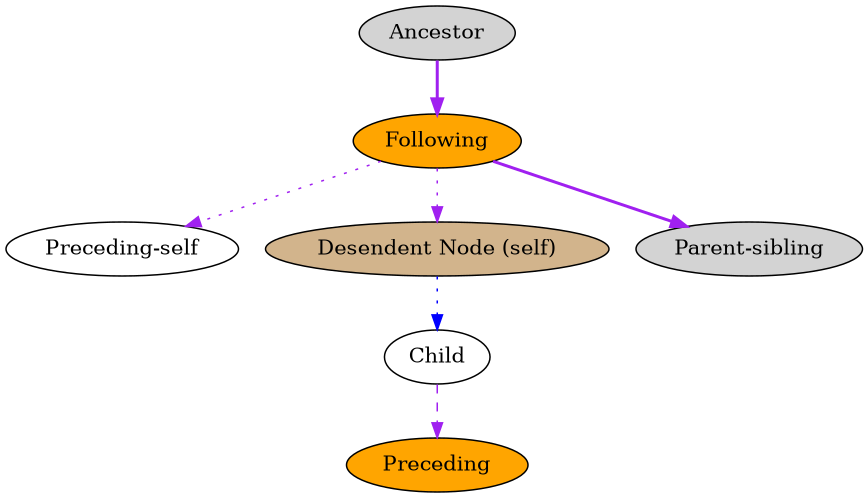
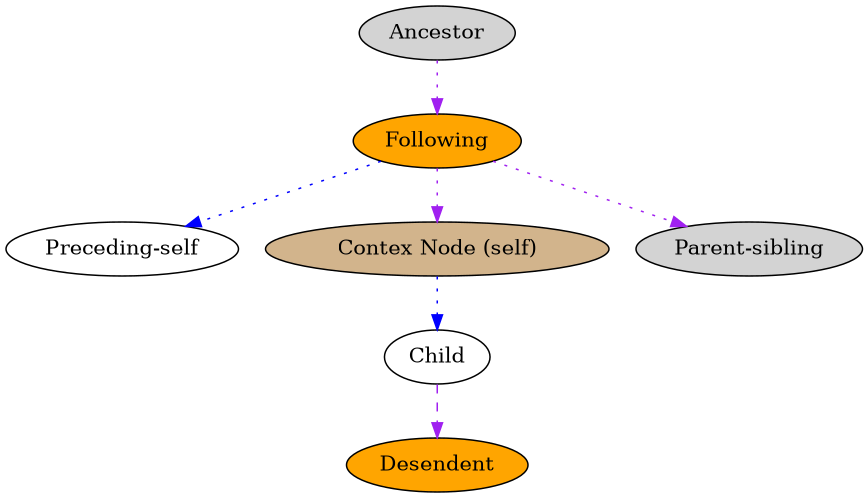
edge "Ancestor" -> "Following": style bold -> dotted
edge "Following" -> "Preceding-self": color purple -> blue
edge "Following" -> "Parent-sibling": style bold -> dotted
node "Desendent Node (self)": label "Desendent Node (self)" -> "Contex Node (self)"
node "Preceding": label "Preceding" -> "Desendent"
